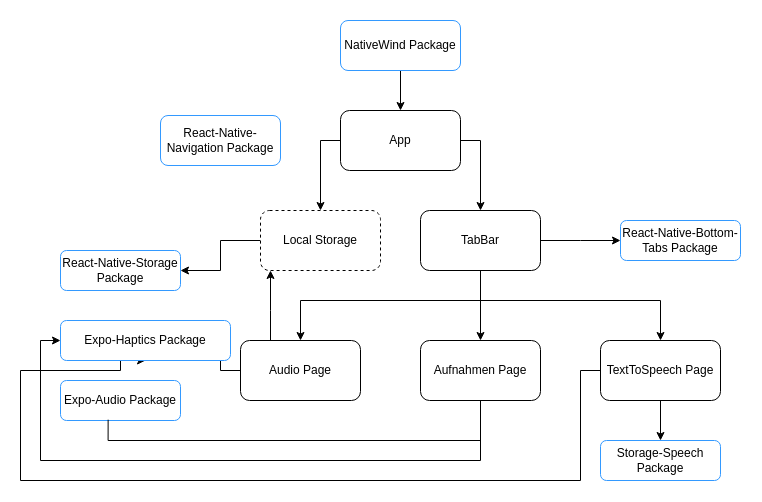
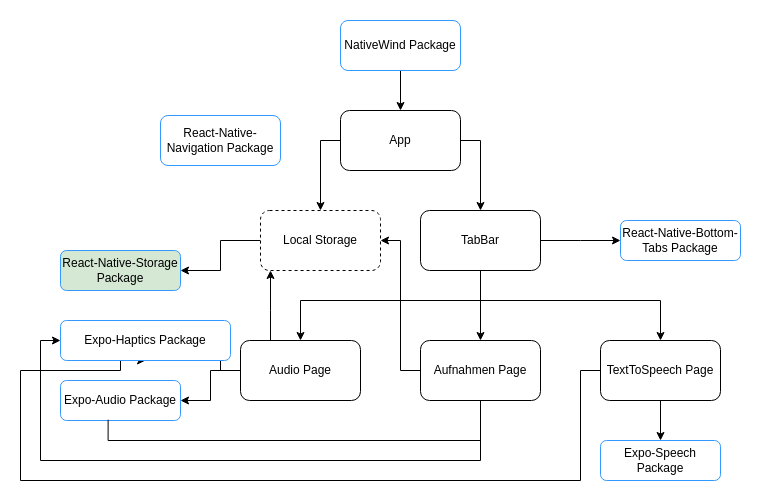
node "React-Native-Storage Package": fillcolor #ffffff -> #d5e8d4
edge "Aufnahmen Page" -> "Local Storage": added
edge "Audio Page" -> "Expo-Audio Package": added
node "Storage-Speech Package": label "Storage-Speech Package" -> "Expo-Speech Package"
